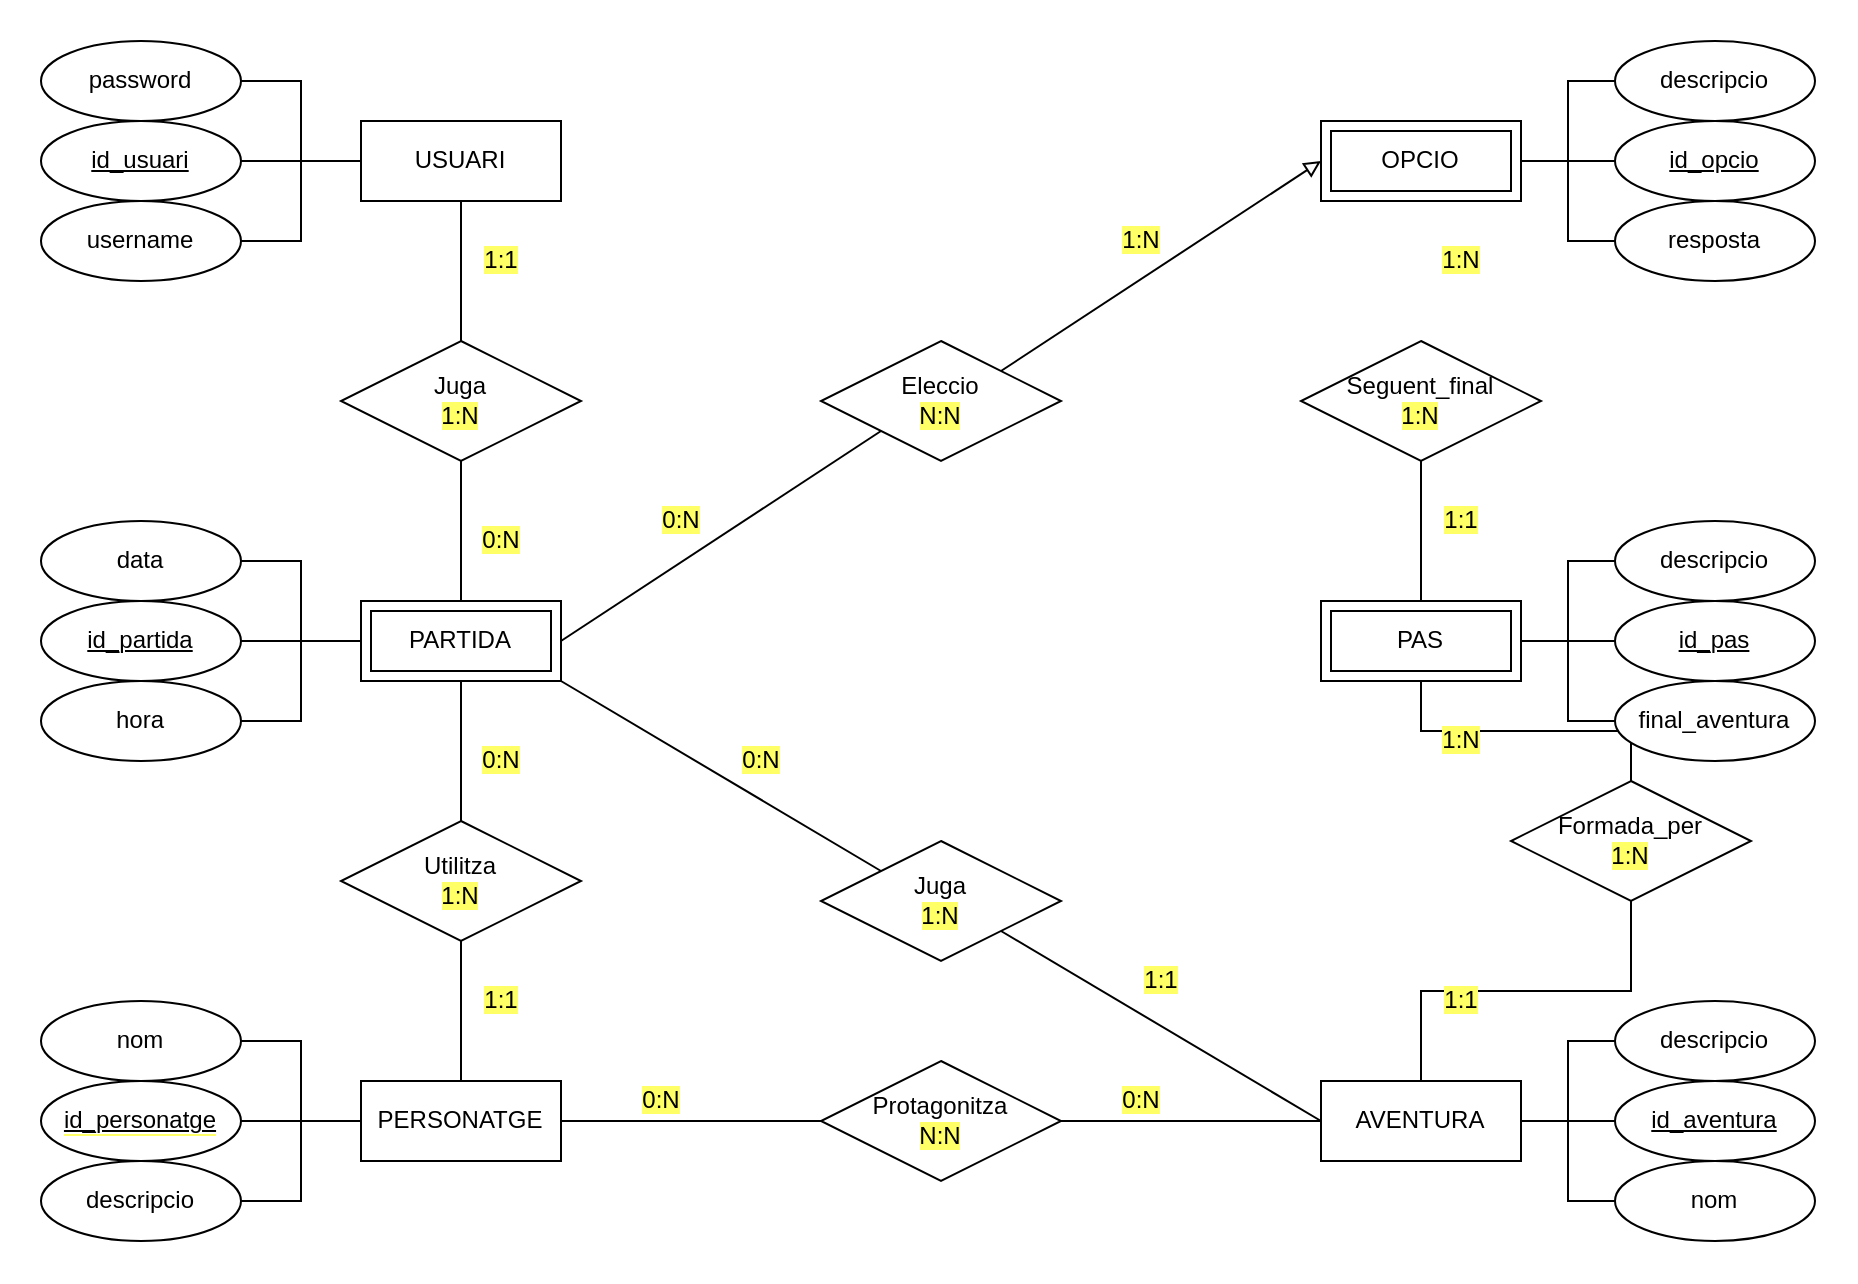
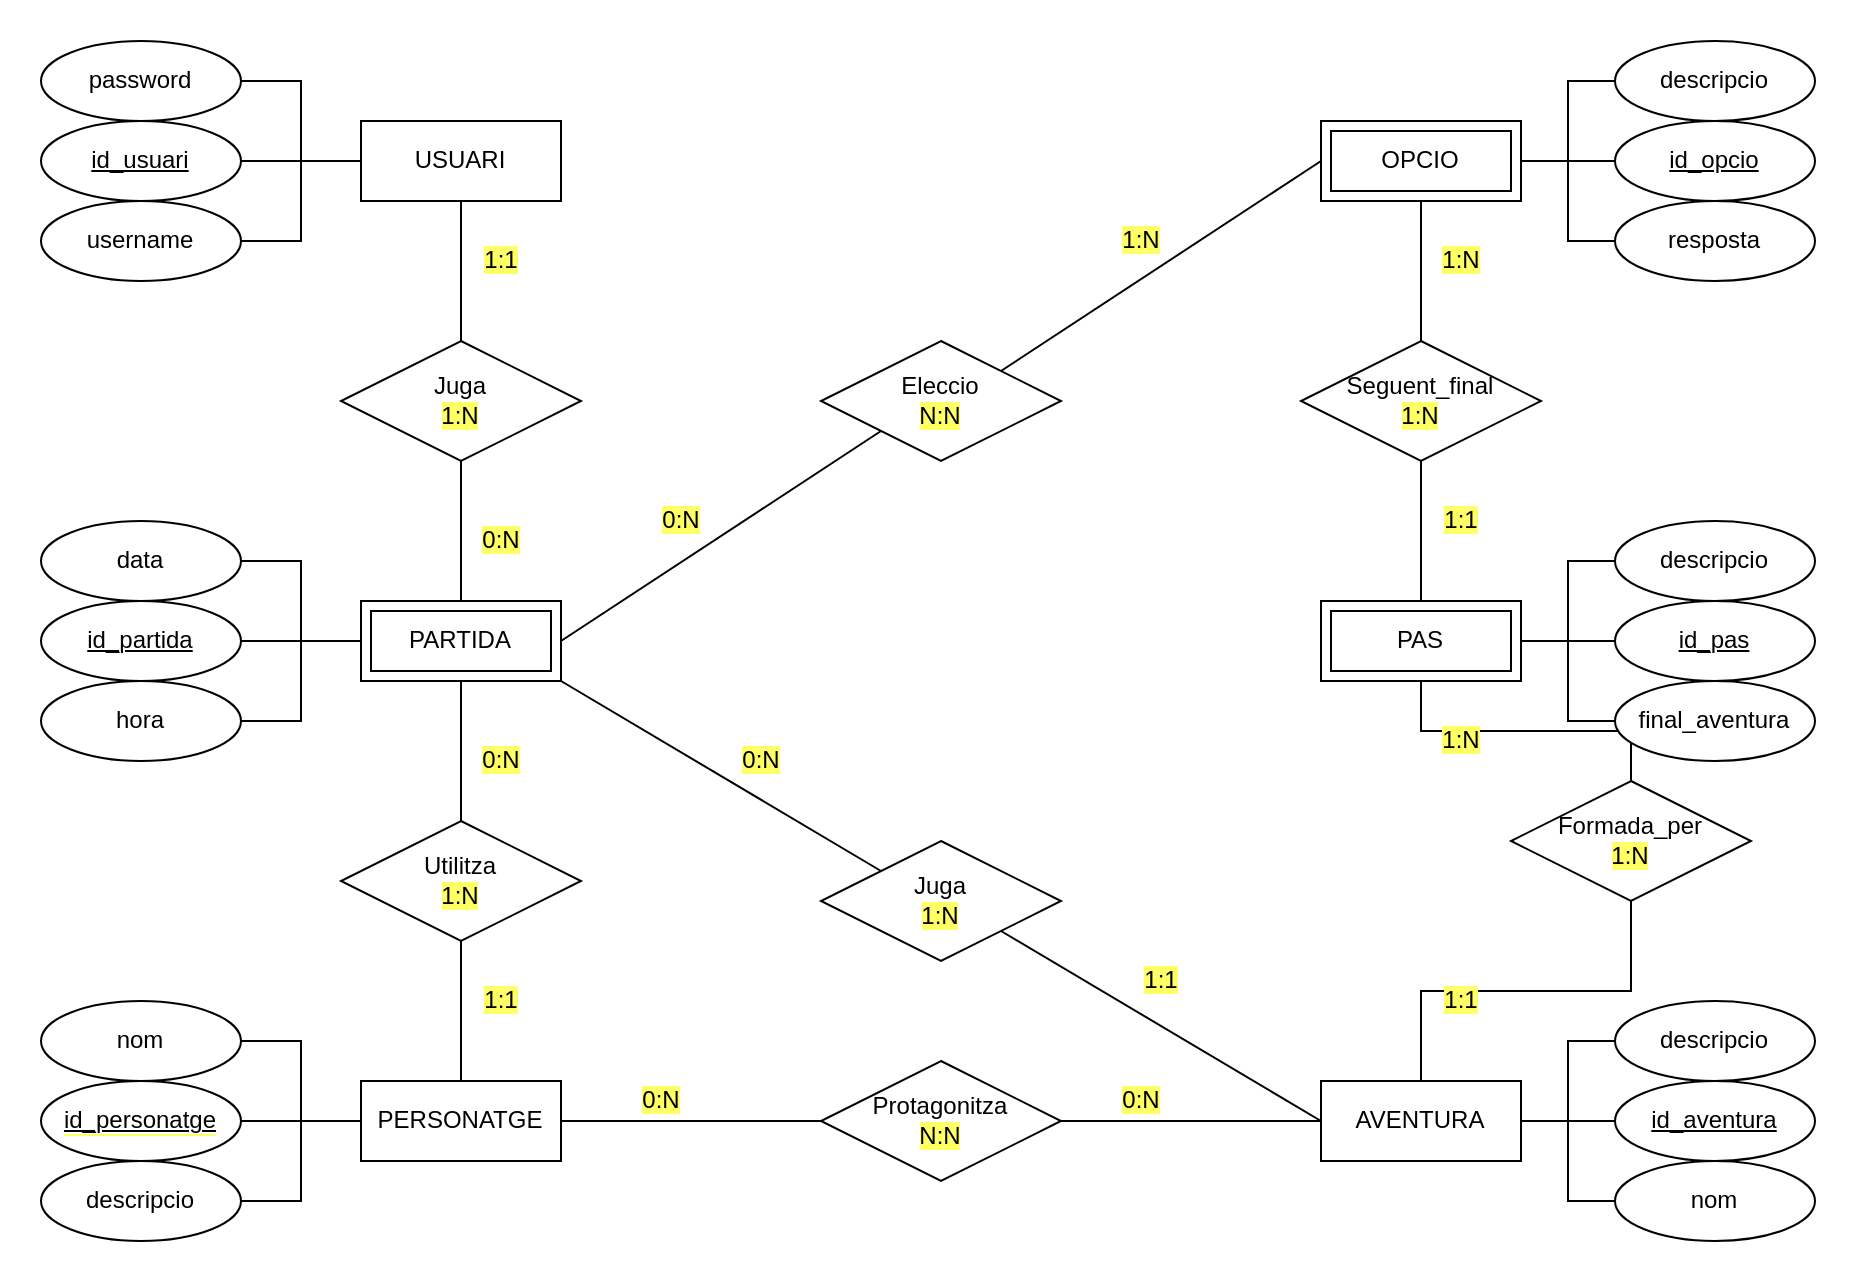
edge "Eleccio N:N" -> "OPCIO": arrowhead block -> none
edge "OPCIO" -- "Seguent_final 1:N": added
